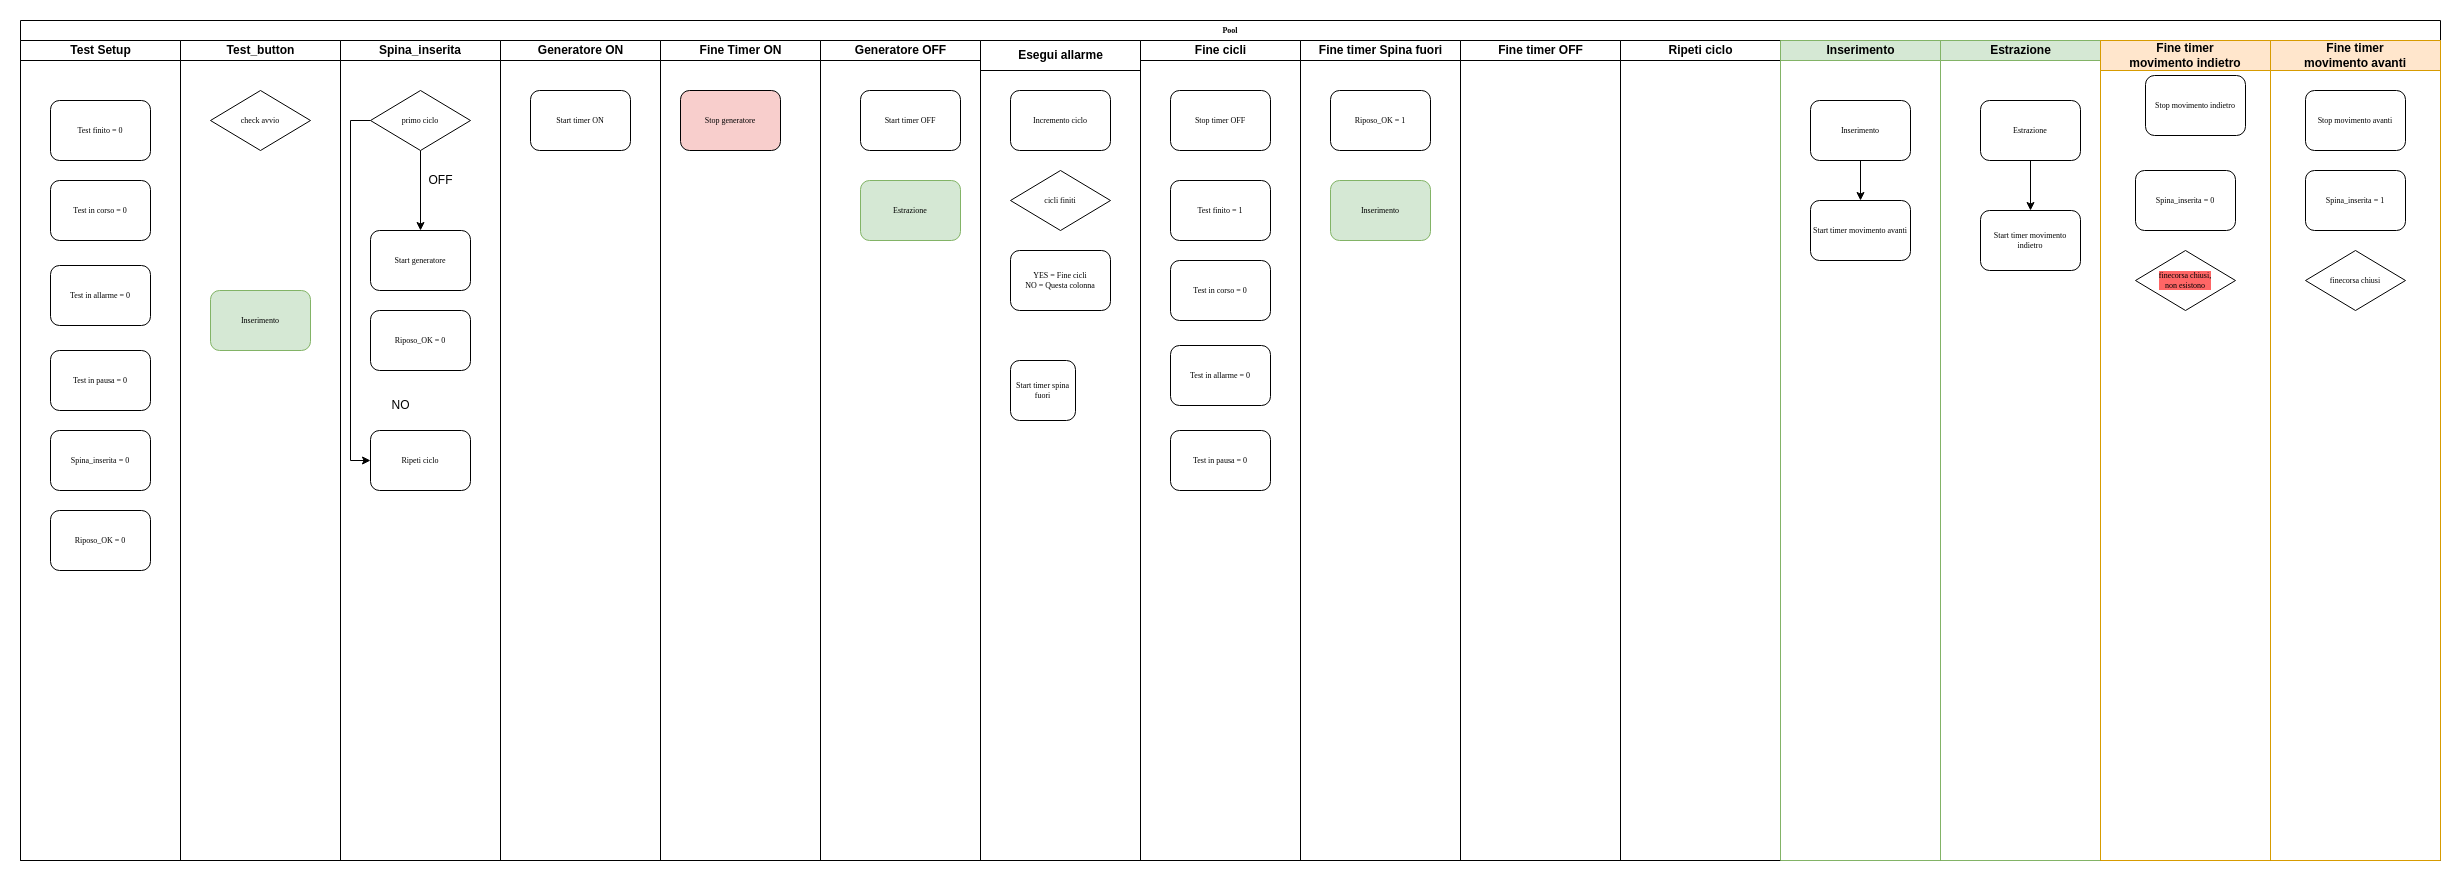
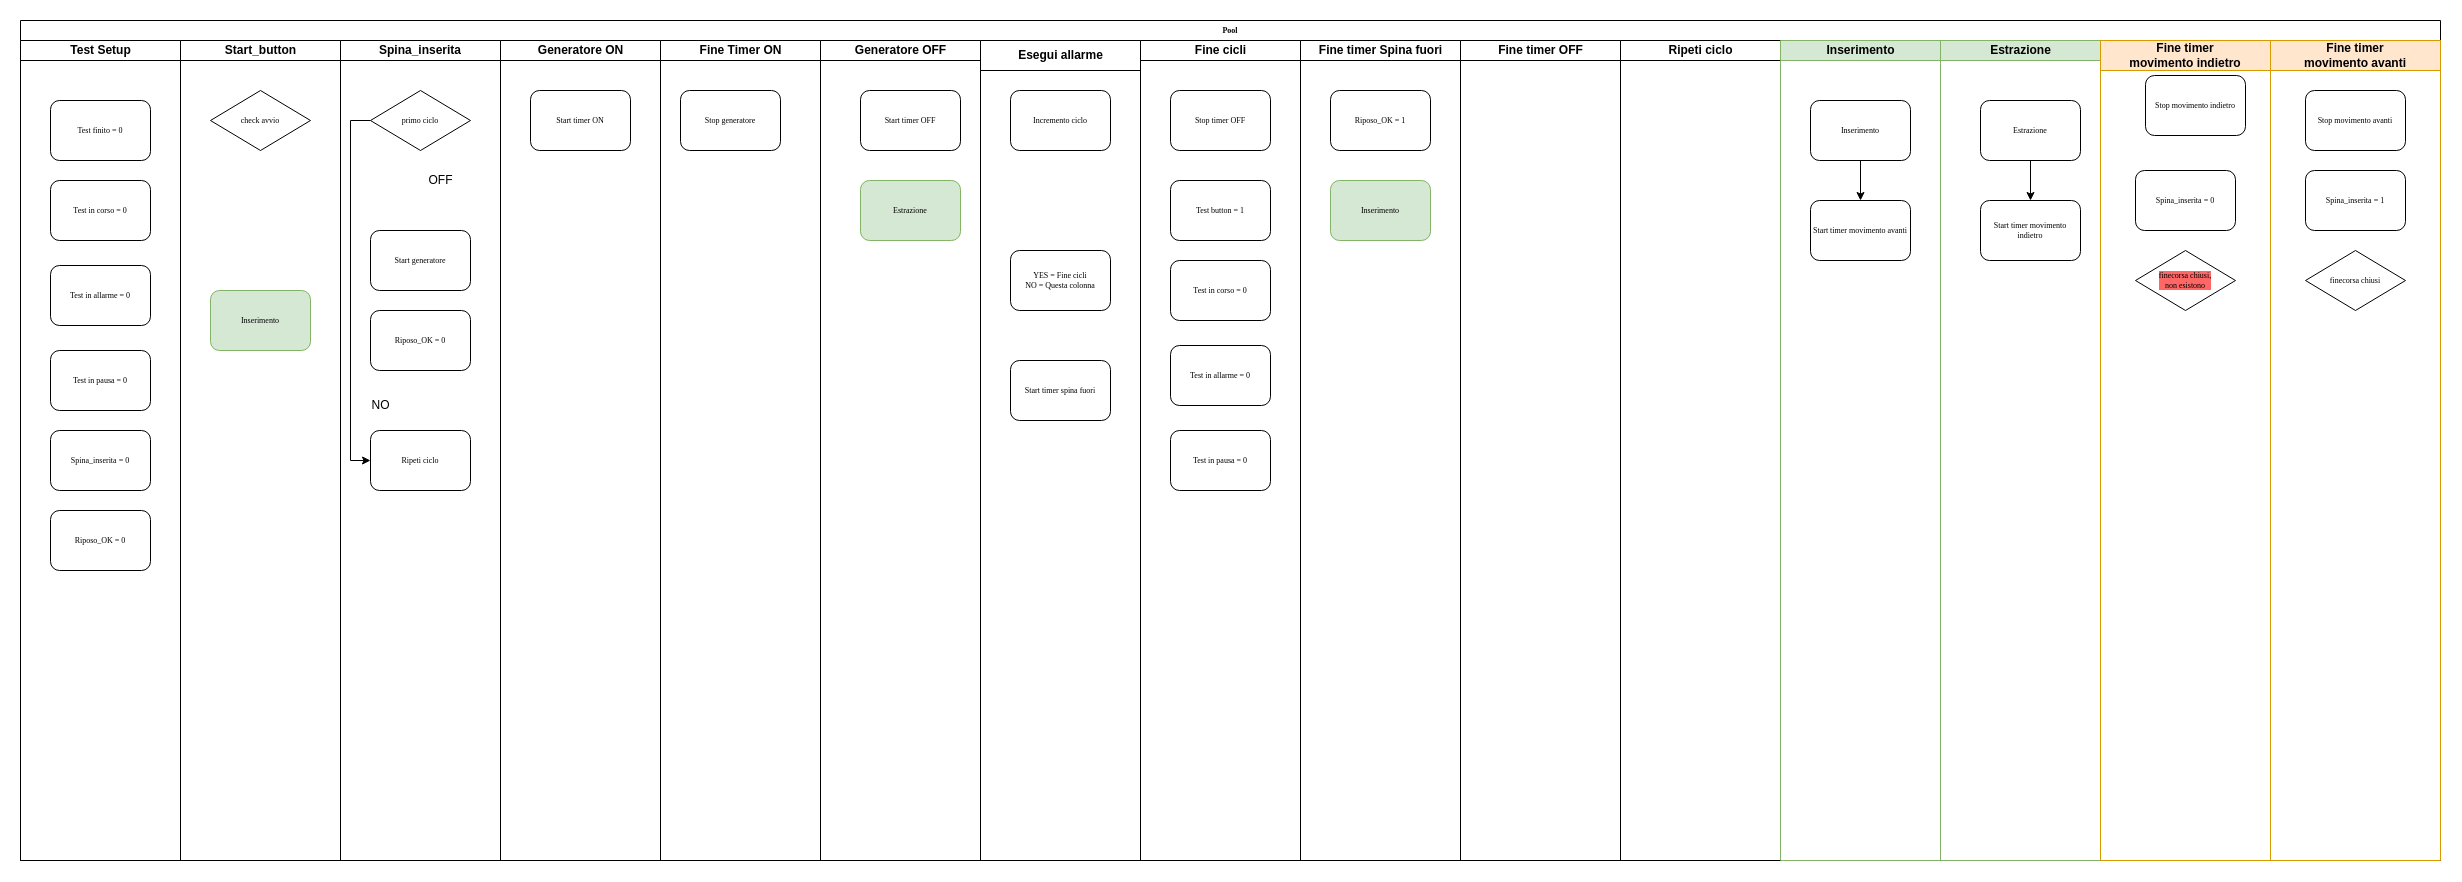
node "Test_button": label "Test_button" -> "Start_button"
node "Stop generatore": fillcolor #f8cecc -> #ffffff
edge "primo ciclo" -> "Start generatore": removed
node "cicli finiti": removed
node "Test finito = 1": label "Test finito = 1" -> "Test button = 1"
node "Start timer movimento indietro": moved (2031, 241) -> (2031, 231)
node "Start timer spina fuori": size 65x60 -> 100x60
node "NO": moved (401, 406) -> (381, 406)
